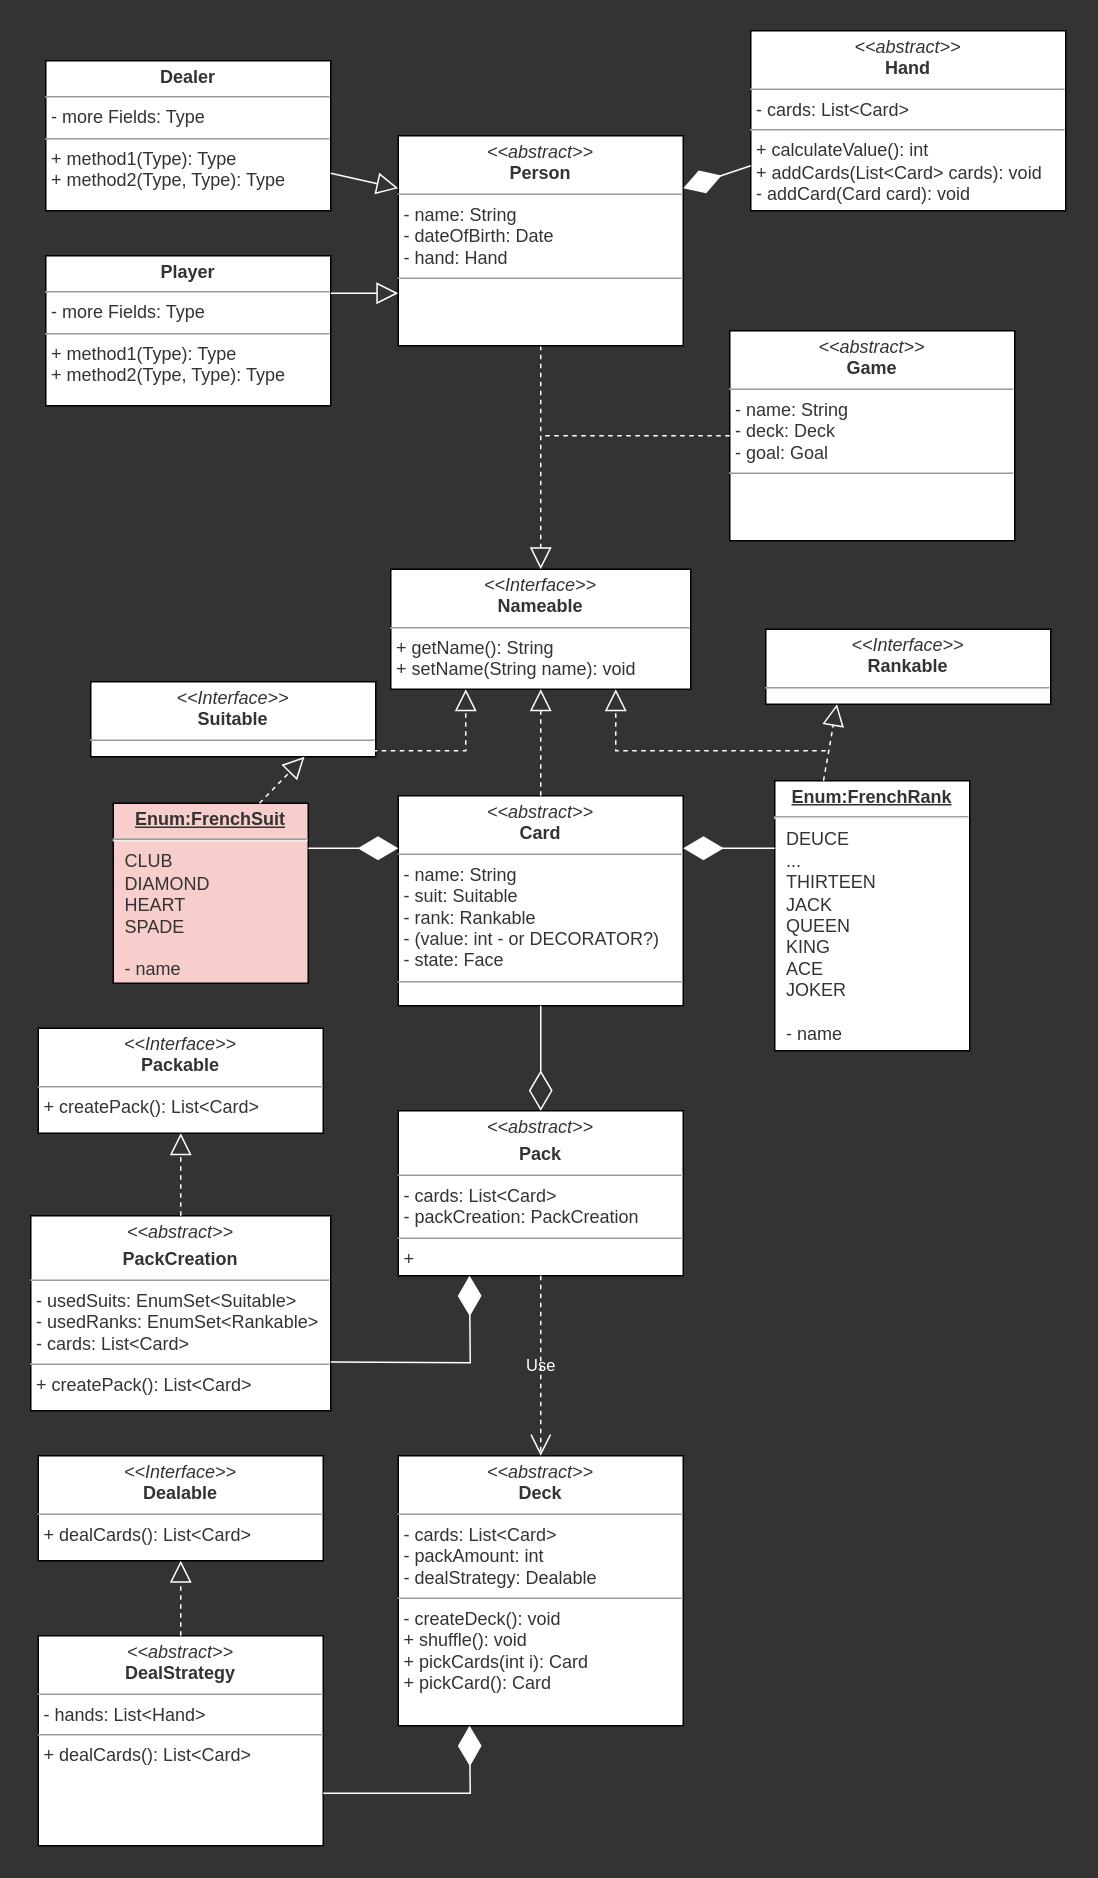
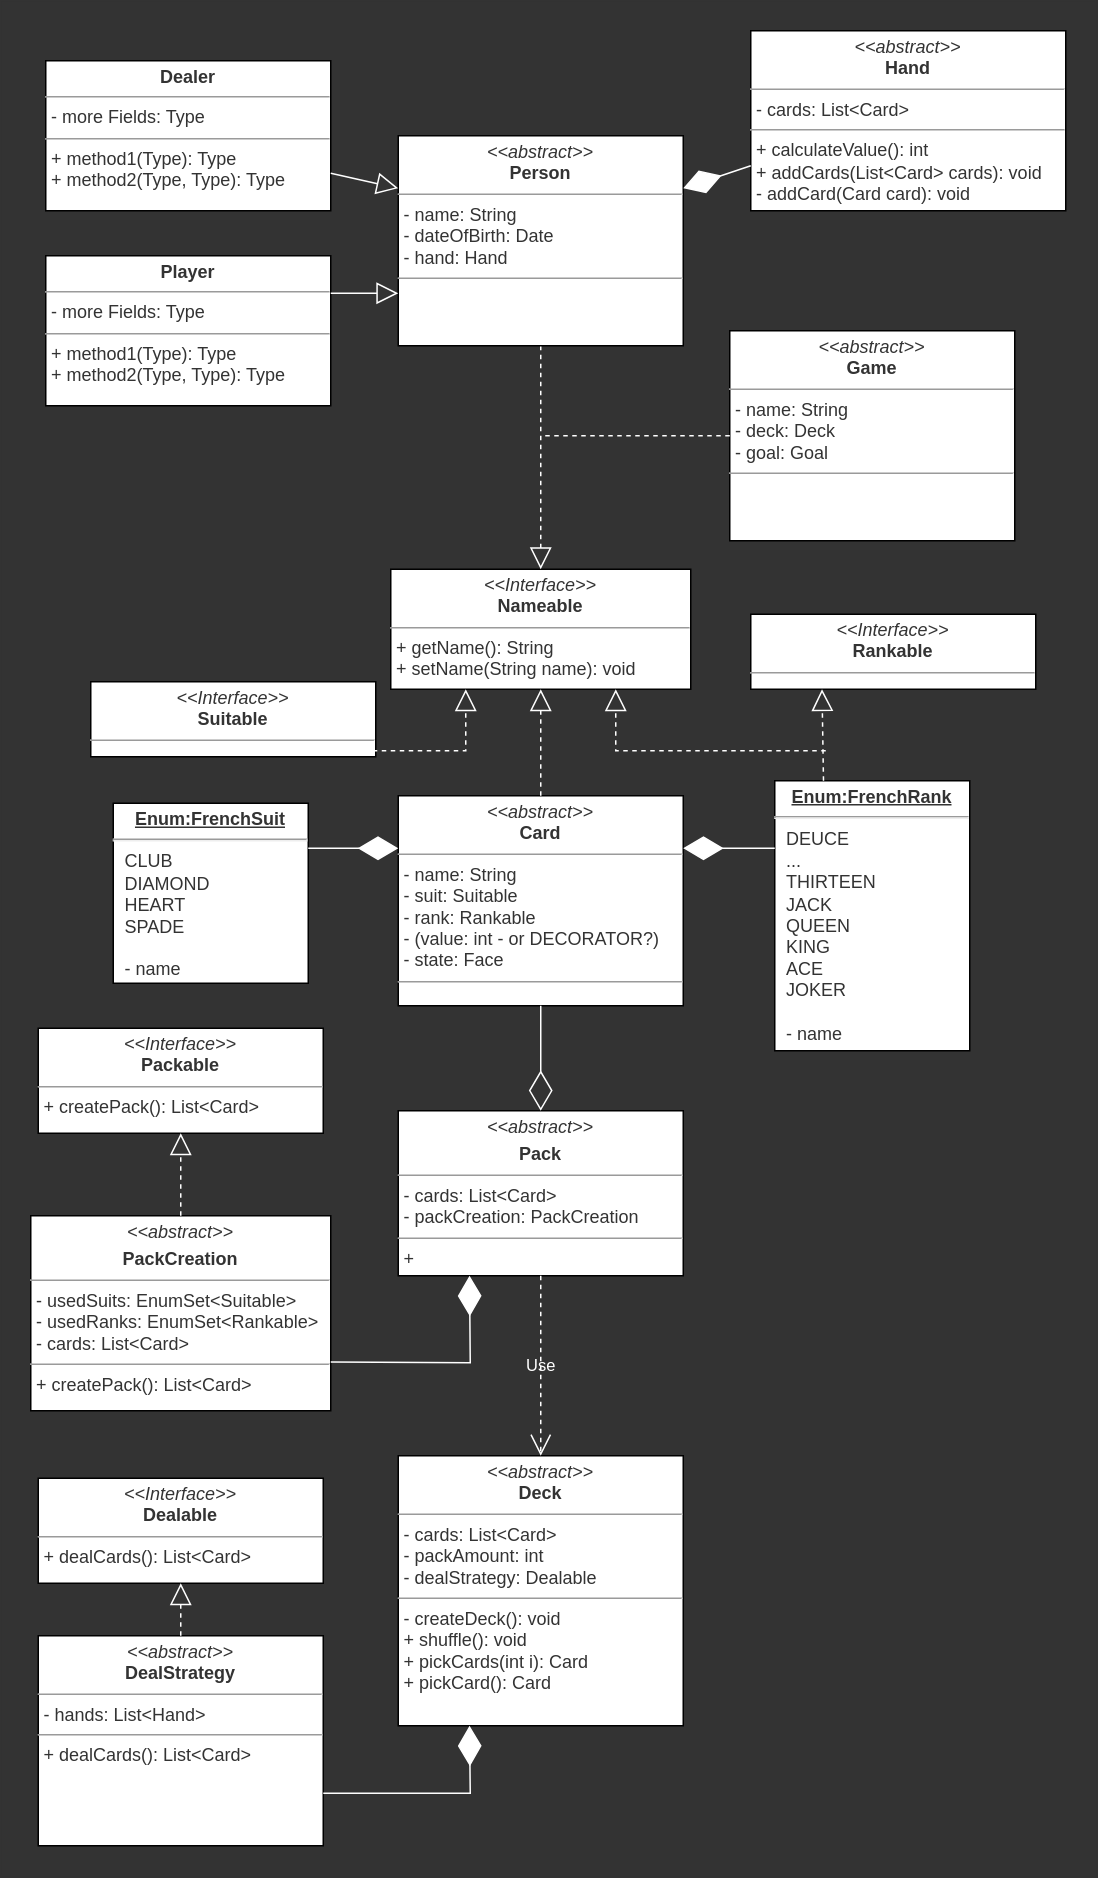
node "<<Interface>> Rankable": moved (908, 667) -> (893, 652)
edge "Enum:FrenchSuit CLUB DIAMOND HEART SPADE - name" -> "<<Interface>> Suitable": removed
node "Enum:FrenchSuit CLUB DIAMOND HEART SPADE - name": fillcolor #f8cecc -> #ffffff
node "<<Interface>> Dealable + dealCards(): List<Card>": moved (181, 1508) -> (181, 1531)
